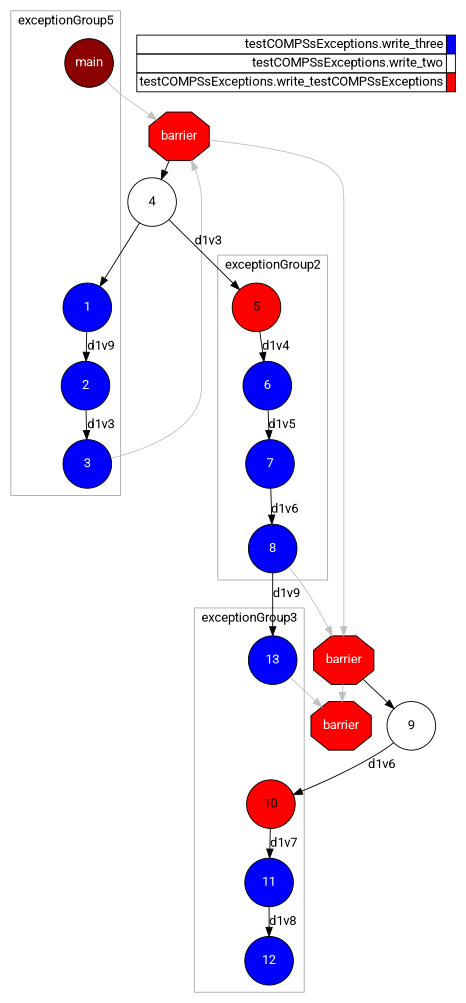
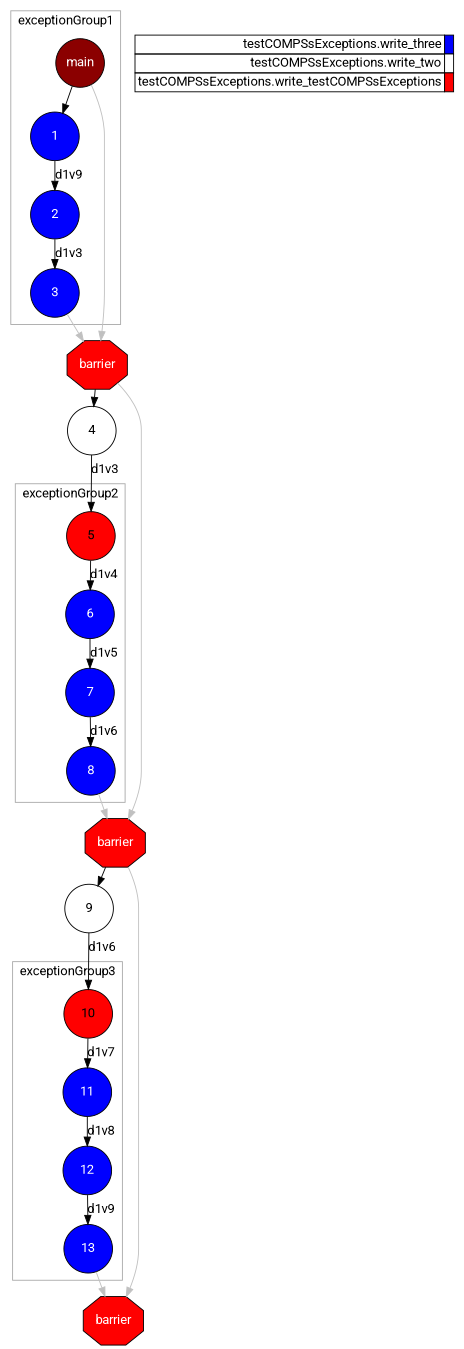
cluster "exceptionGroup5": label "exceptionGroup5" -> "exceptionGroup1"
edge "4" -> "1": now "main" -> "1"
edge "8" -> "13": now "12" -> "13"
